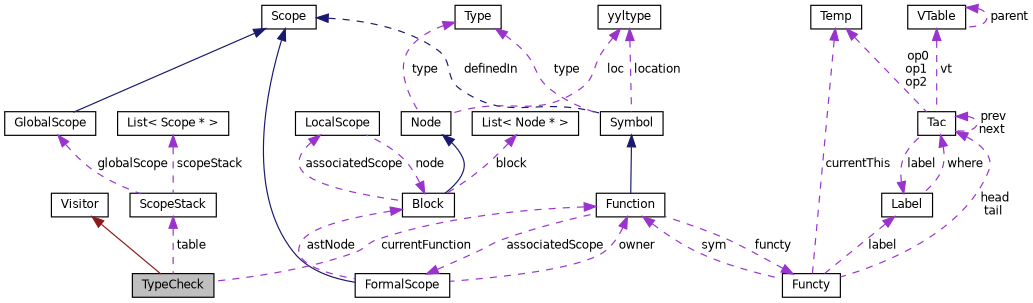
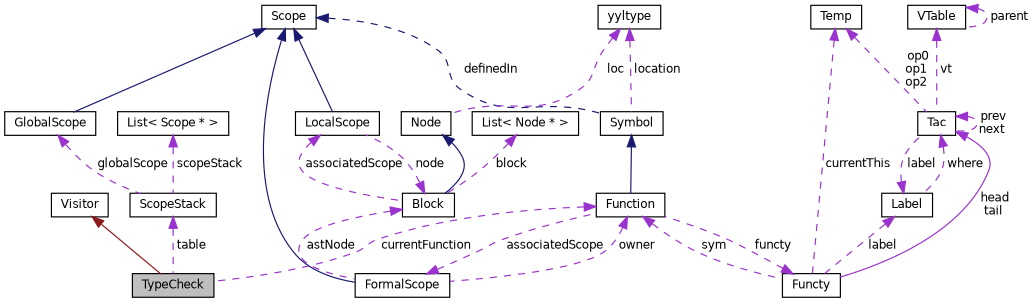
node "Type": removed
edge "LocalScope" -> "Scope": added
edge "Functy" -> "Tac": style dashed -> solid
